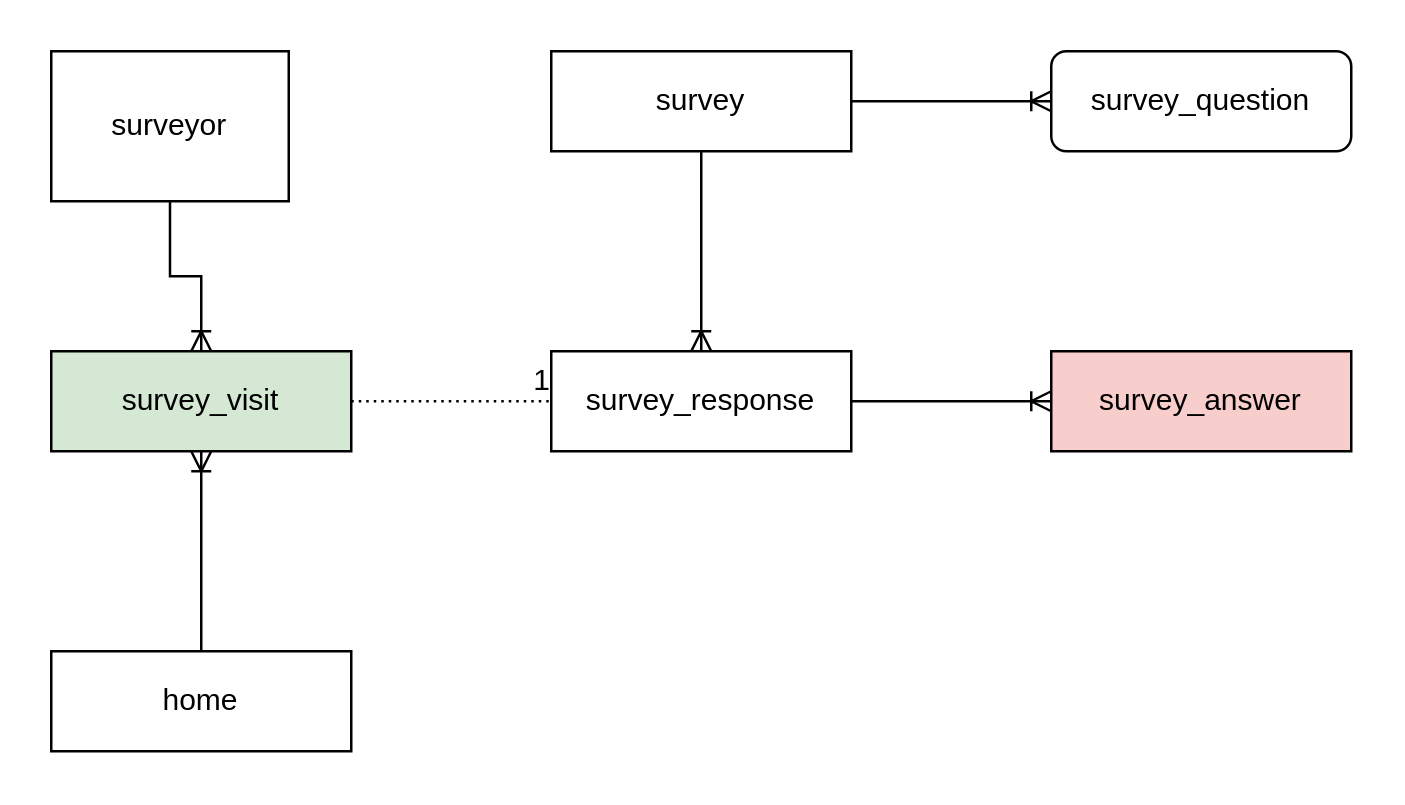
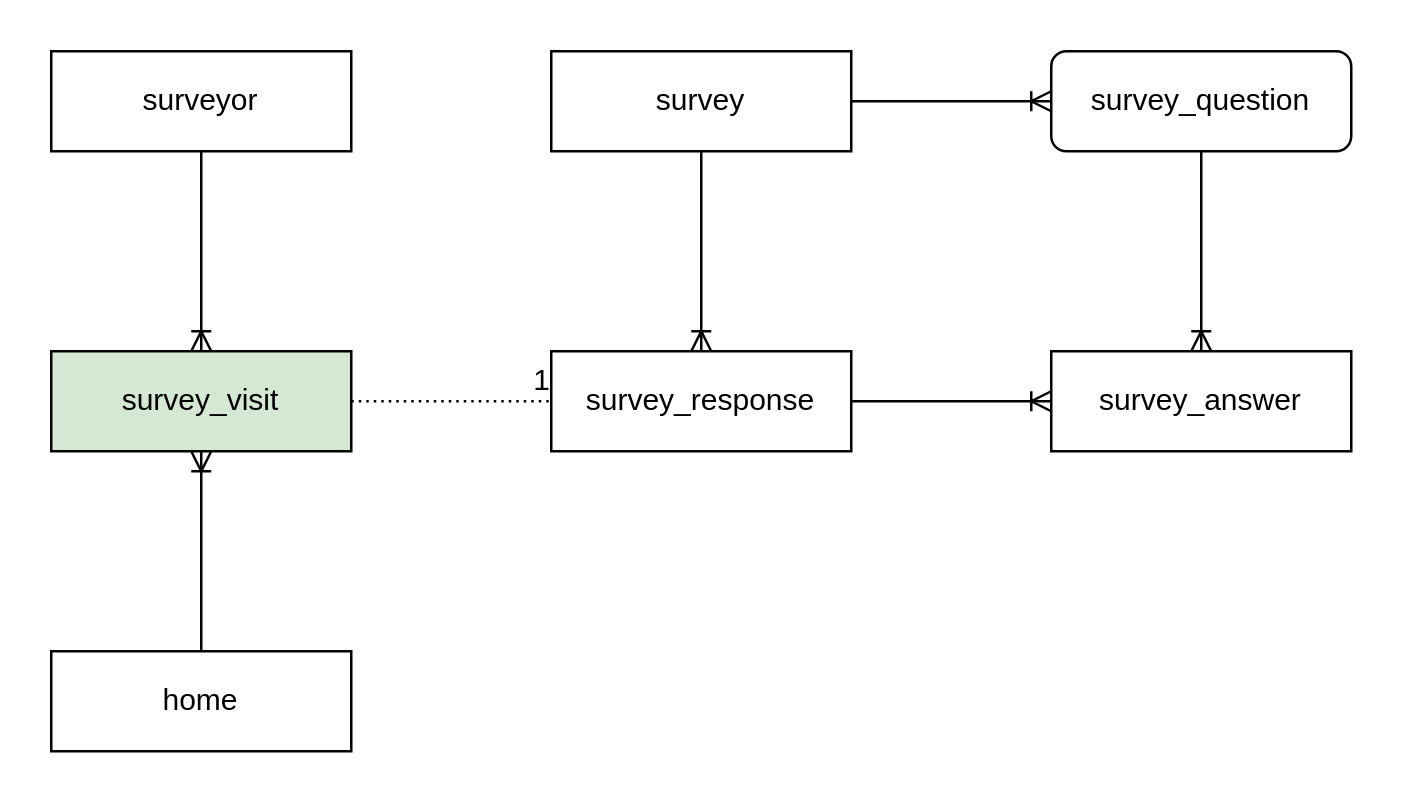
node "surveyor": size 238x150 -> 300x100
edge "survey_question" -> "survey_answer": added
node "survey_answer": fillcolor #f8cecc -> #ffffff
